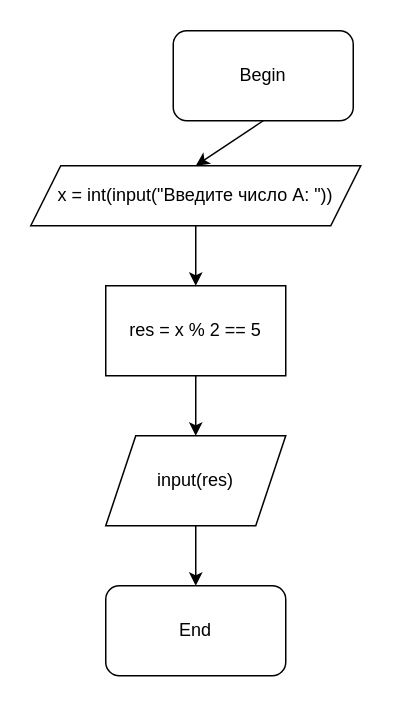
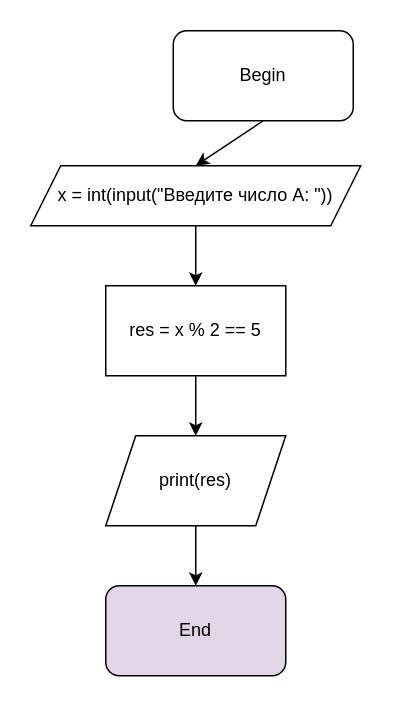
node "input(res)": label "input(res)" -> "print(res)"
node "End": fillcolor #ffffff -> #e1d5e7
